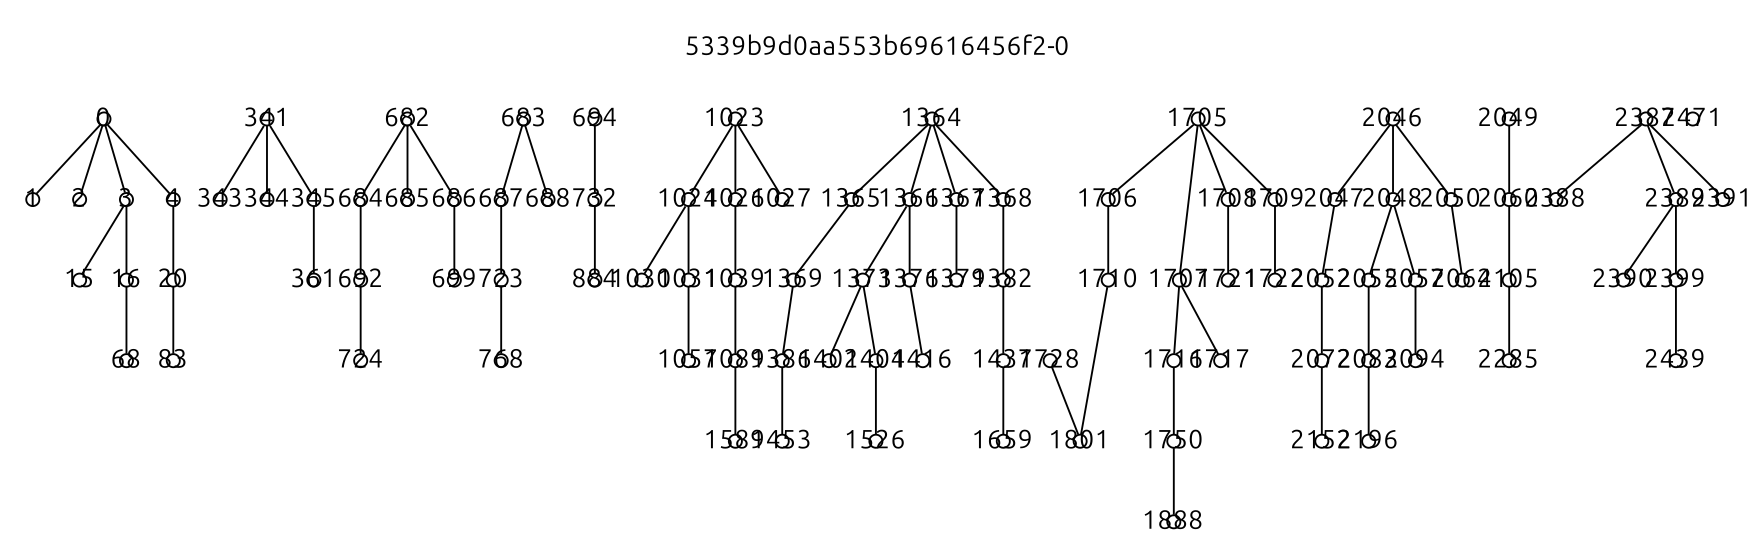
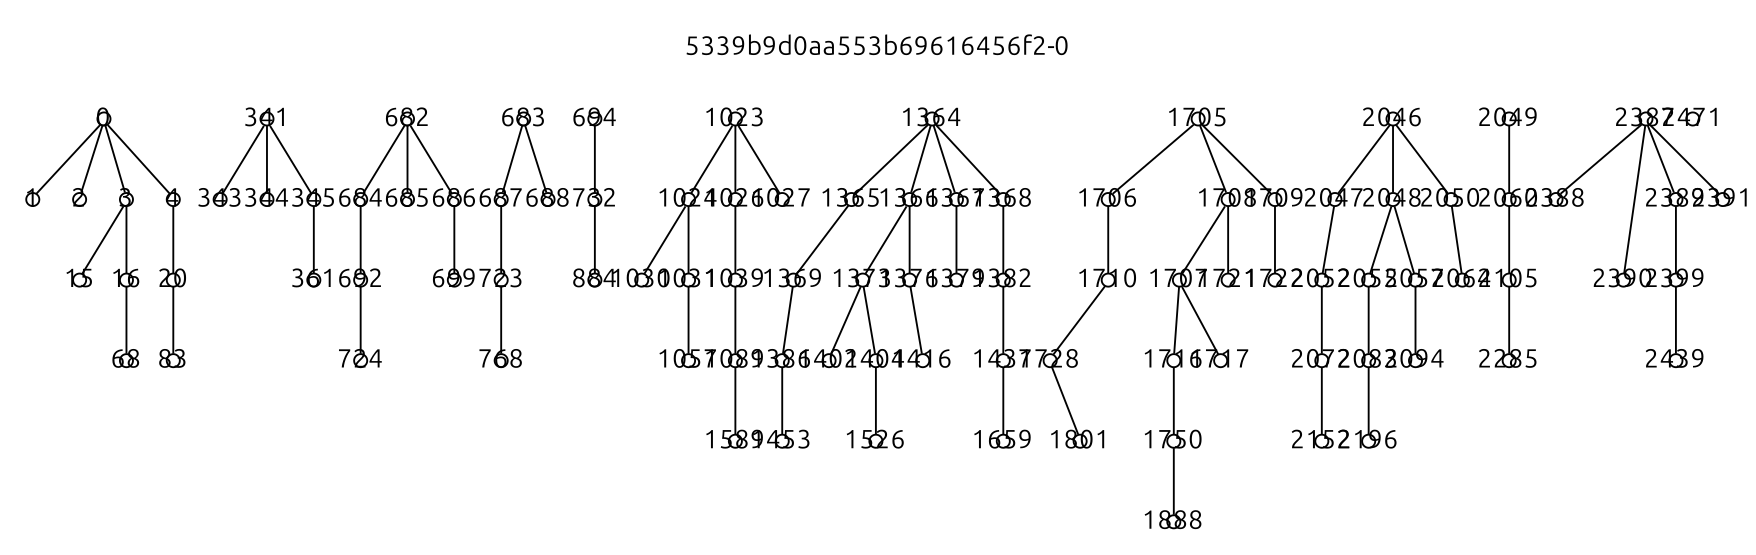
edge "1705" -- "1707": now "1708" -- "1707"
edge "2389" -- "2390": now "2387" -- "2390"
edge "1710" -- "1801": now "1710" -- "1728"
